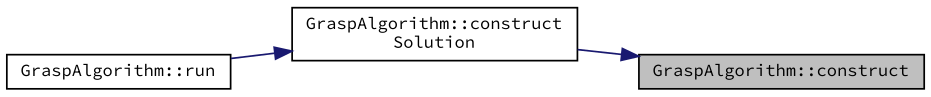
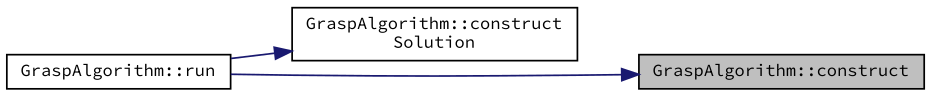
edge "GraspAlgorithm::construct Solution" -> "GraspAlgorithm::construct": now "GraspAlgorithm::run" -> "GraspAlgorithm::construct"
